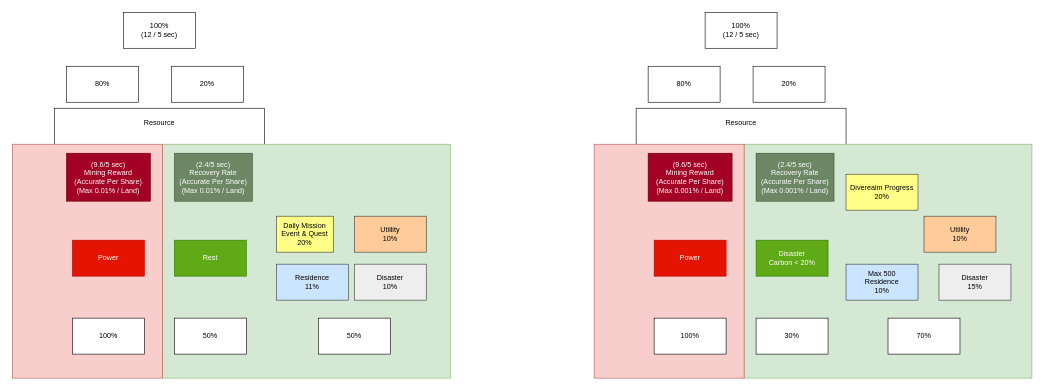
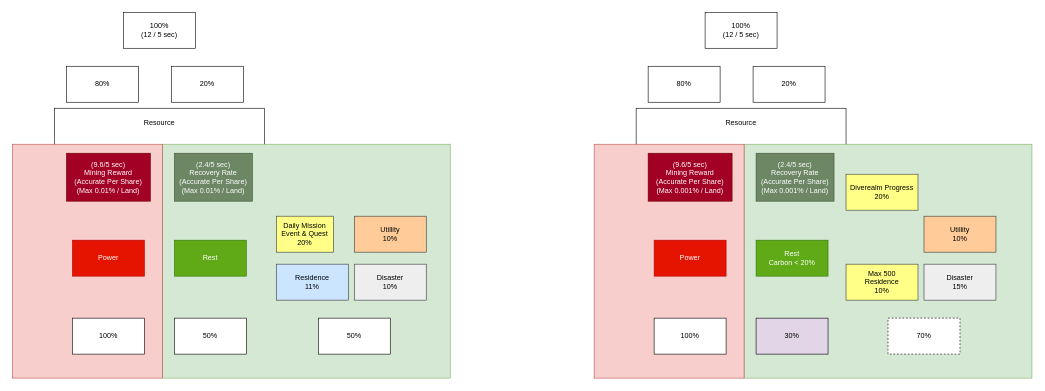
node "Disaster Carbon < 20%": label "Disaster Carbon < 20%" -> "Rest Carbon < 20%"
node "Max 500 Residence 10%": fillcolor #cce5ff -> #ffff88
node "Disaster 15%": moved (975, 282) -> (960, 282)
node "30%": fillcolor #ffffff -> #e1d5e7
node "70%": style solid -> dashed
